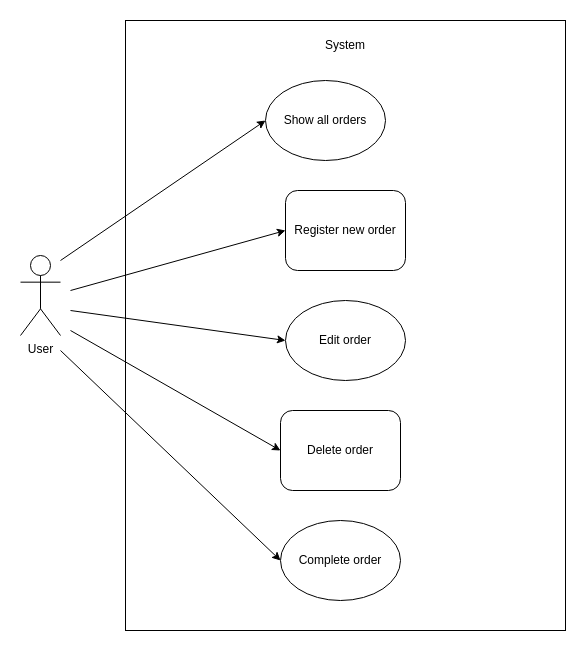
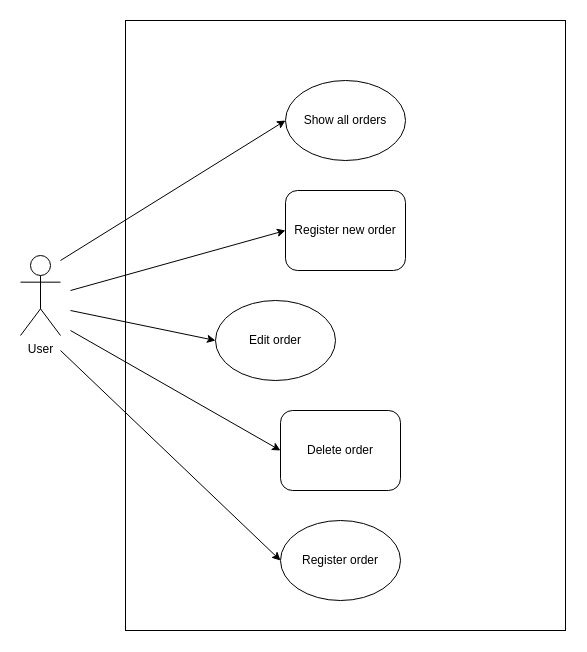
node "System": removed
node "Show all orders": moved (326, 121) -> (346, 121)
node "Edit order": moved (346, 341) -> (276, 341)
node "Complete order": label "Complete order" -> "Register order"
